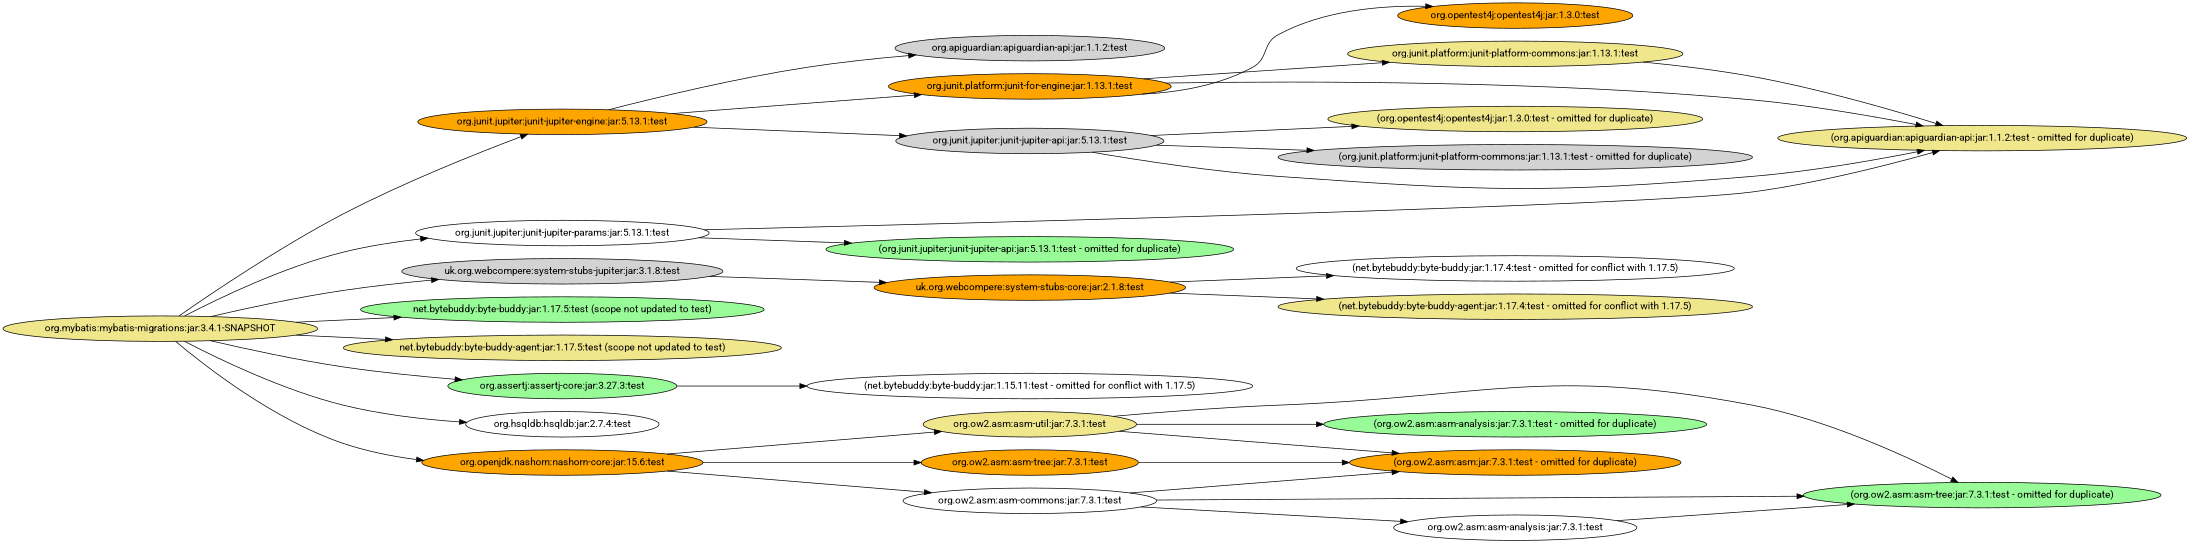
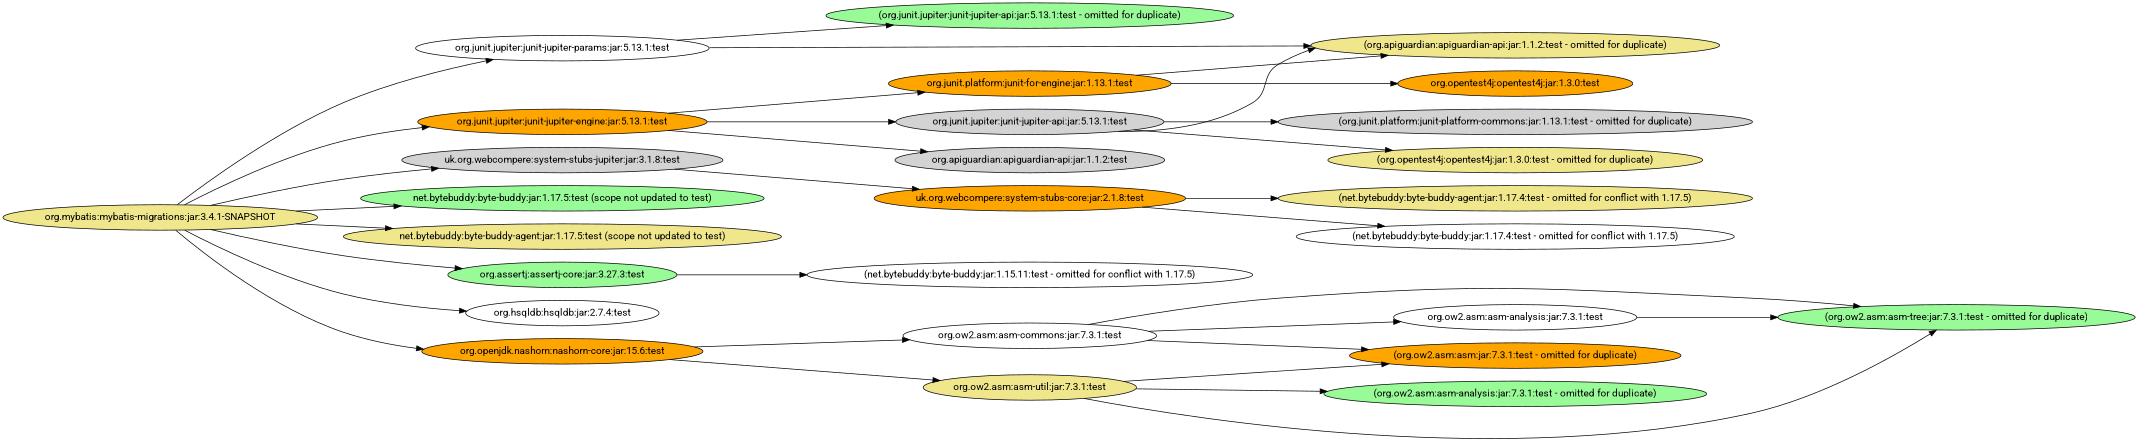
node "org.junit.platform:junit-platform-commons:jar:1.13.1:test": removed
node "org.ow2.asm:asm-tree:jar:7.3.1:test": removed
